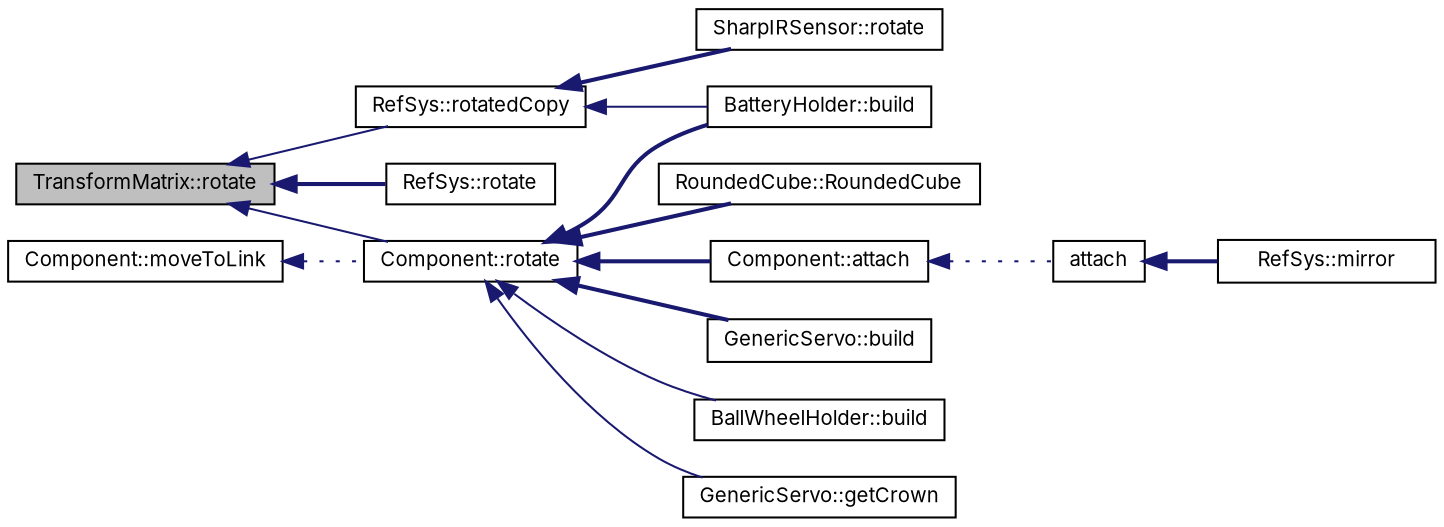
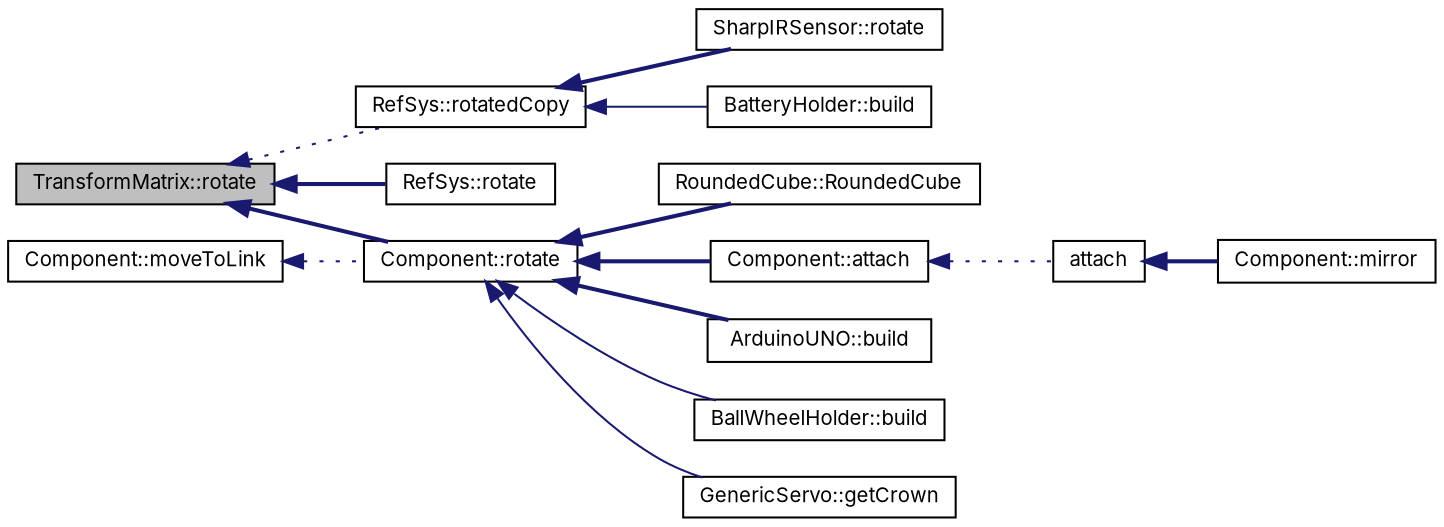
edge "RefSys::rotatedCopy" -> "TransformMatrix::rotate": style solid -> dotted
edge "BatteryHolder::build" -> "Component::rotate": removed
edge "Component::rotate" -> "TransformMatrix::rotate": style solid -> bold
node "RefSys::mirror": label "RefSys::mirror" -> "Component::mirror"
node "GenericServo::build": label "GenericServo::build" -> "ArduinoUNO::build"
